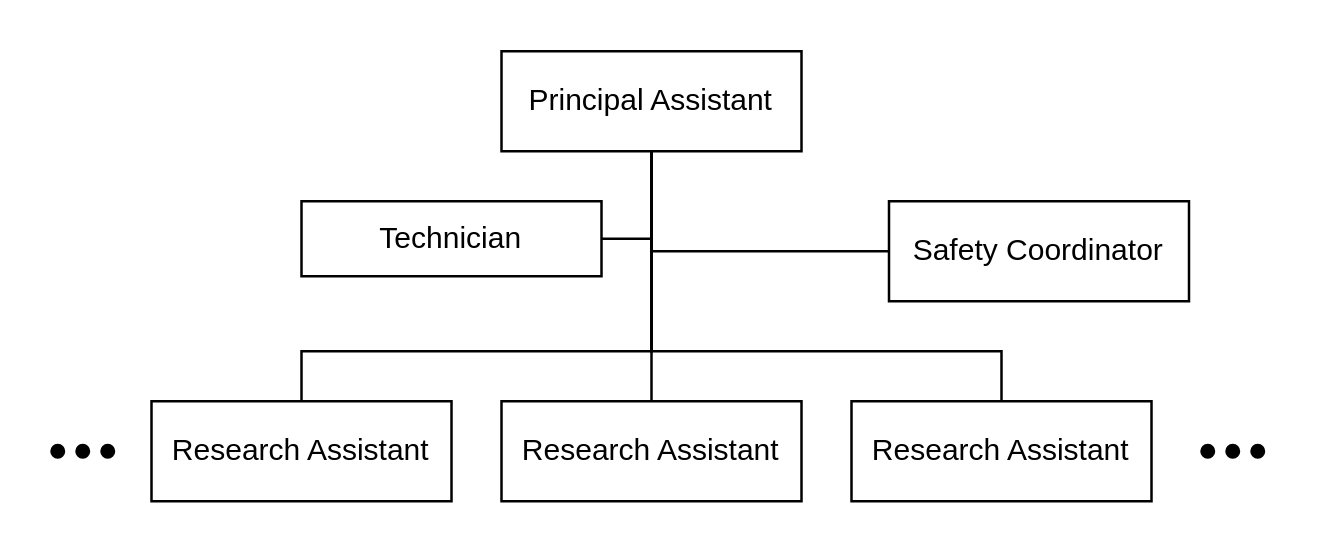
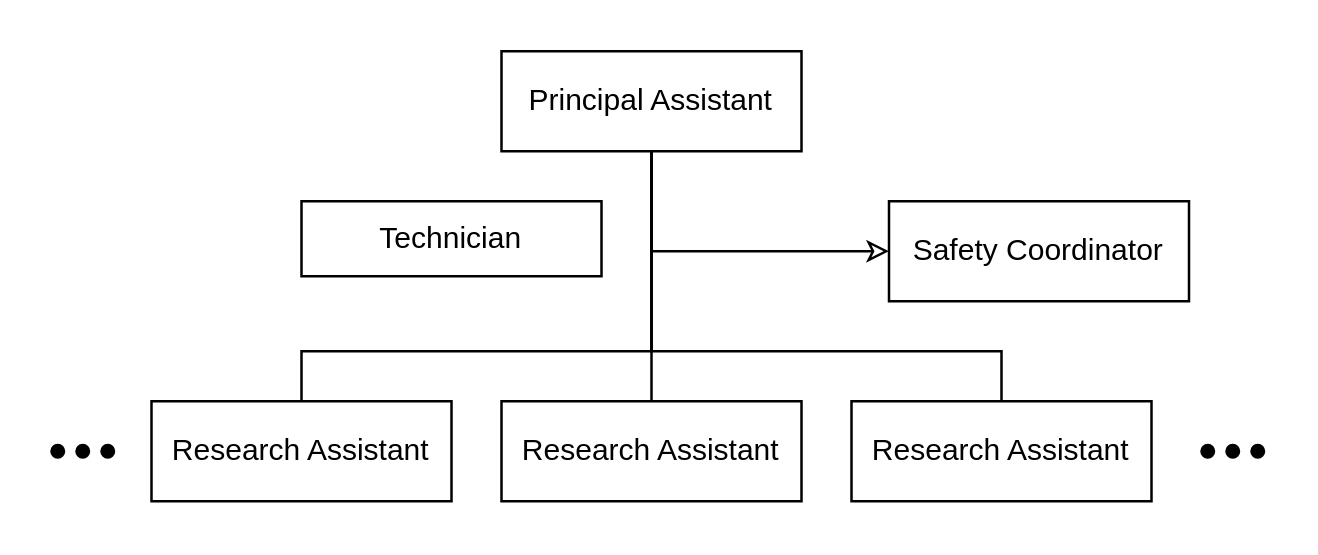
edge "Principal Assistant" -- "Technician": removed
edge "Principal Assistant" -- "Safety Coordinator": arrowhead none -> classic
